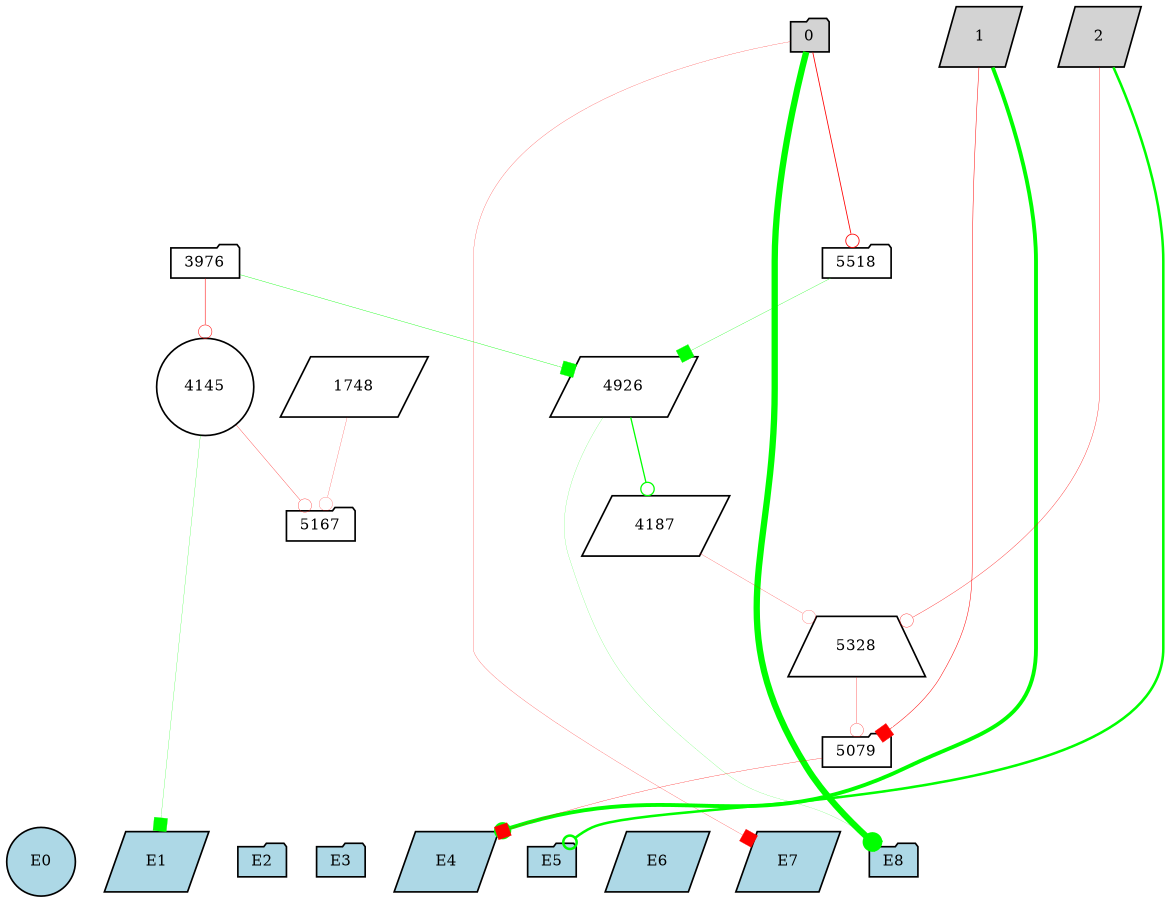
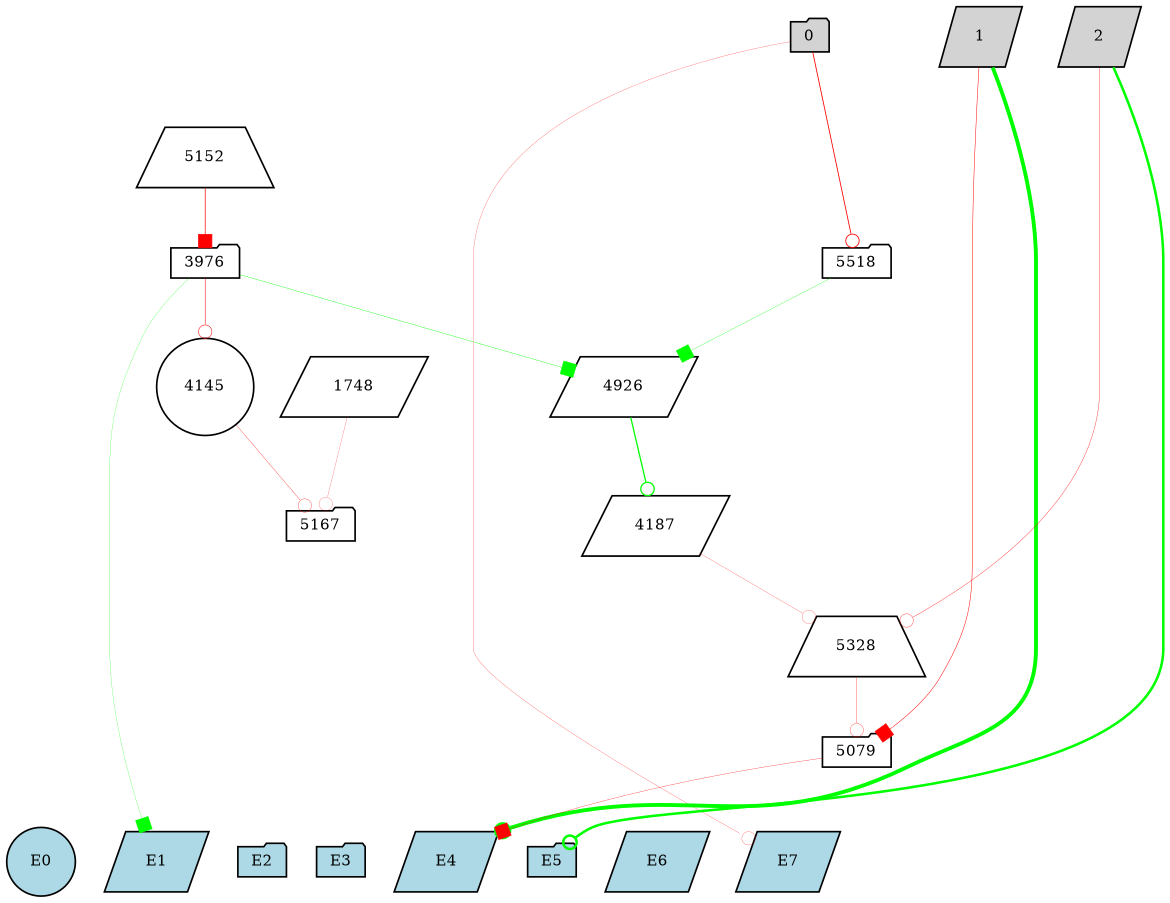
node "5152": added
edge "0" -> "E7": arrowhead box -> odot
edge "4145" -> "E1": now "3976" -> "E1"
node "E8": removed
